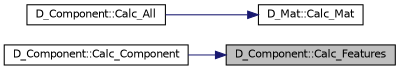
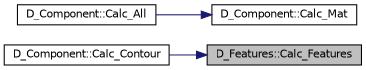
node "D_Mat::Calc_Mat": label "D_Mat::Calc_Mat" -> "D_Component::Calc_Mat"
node "D_Component::Calc_Component": label "D_Component::Calc_Component" -> "D_Component::Calc_Contour"
node "D_Component::Calc_Features": label "D_Component::Calc_Features" -> "D_Features::Calc_Features"
